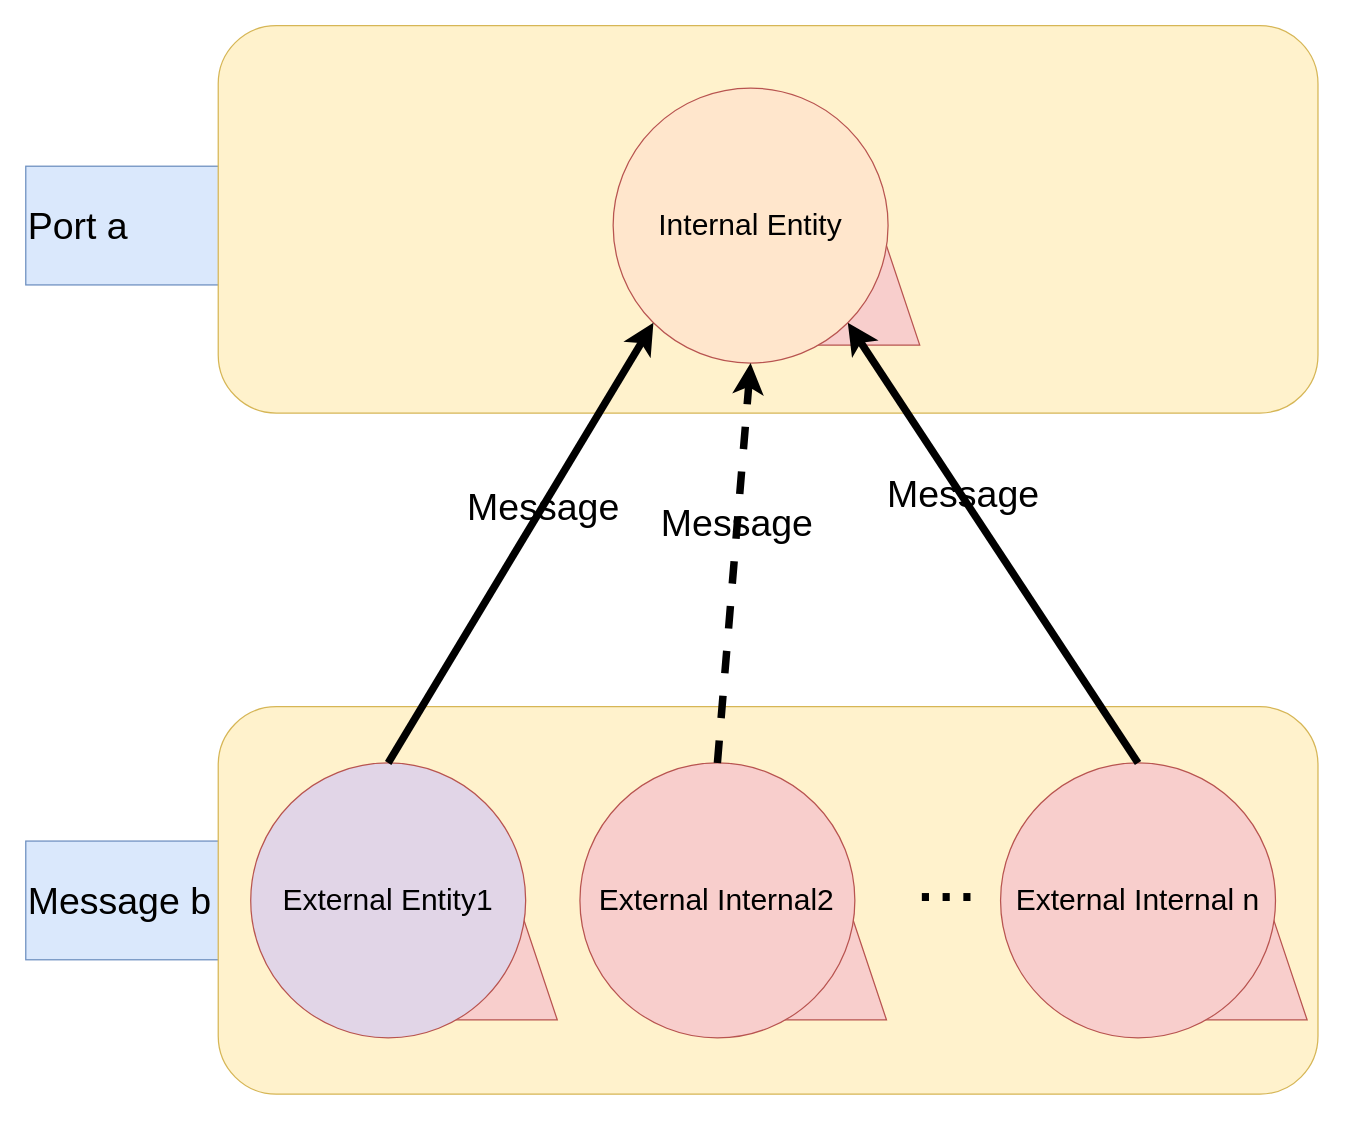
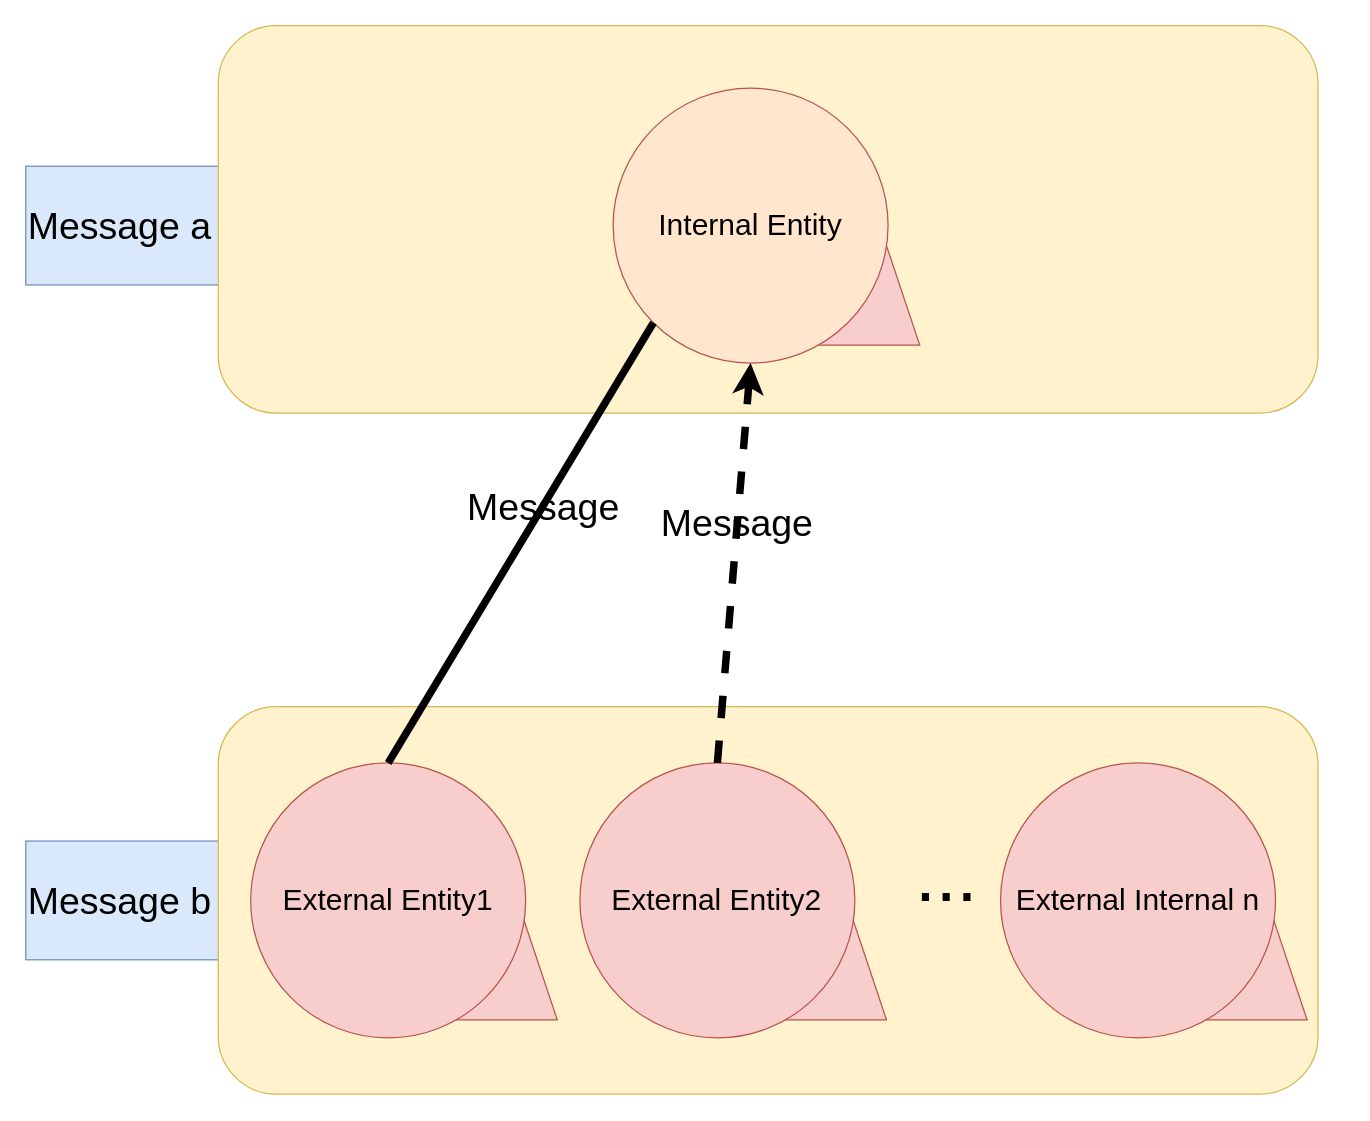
node "Port a": label "Port a" -> "Message a"
edge "External Entity1" -> "Internal Entity": arrowhead classic -> none
edge "External Internal n" -> "Internal Entity": removed, label "Message"
node "External Entity1": fillcolor #e1d5e7 -> #f8cecc
node "External Internal2": label "External Internal2" -> "External Entity2"
